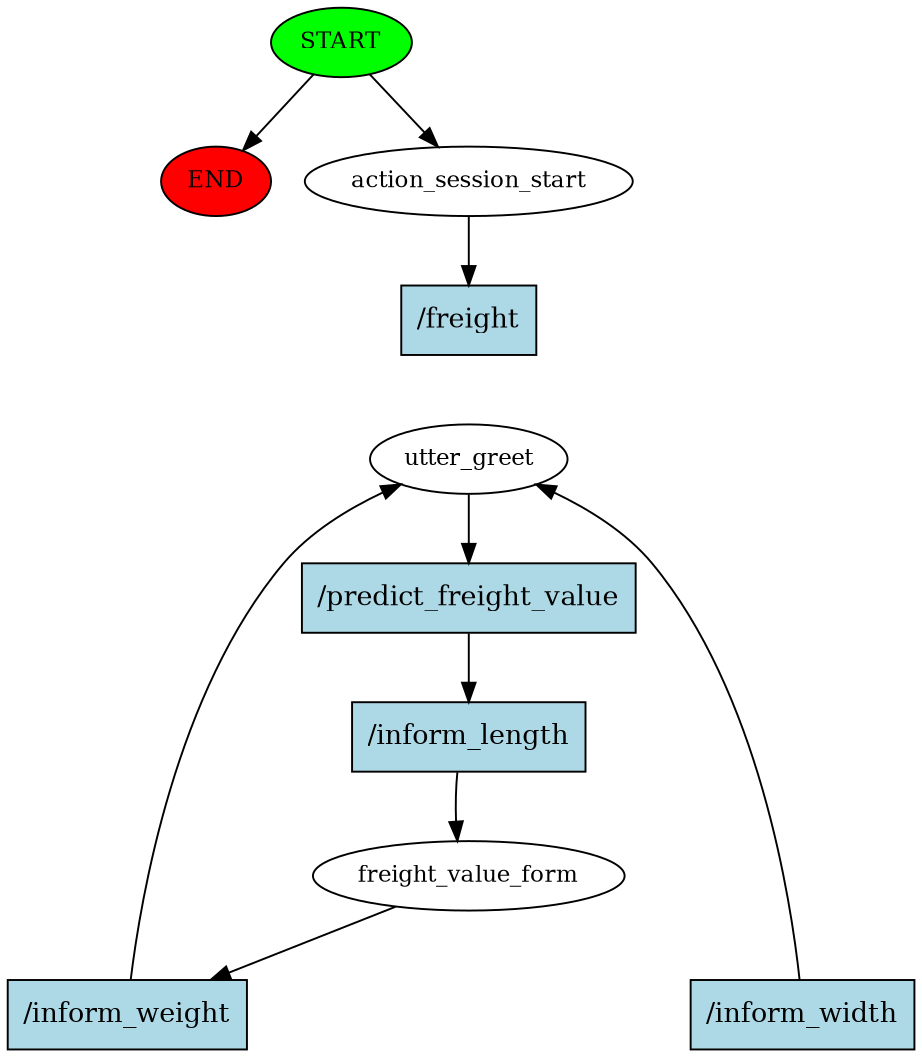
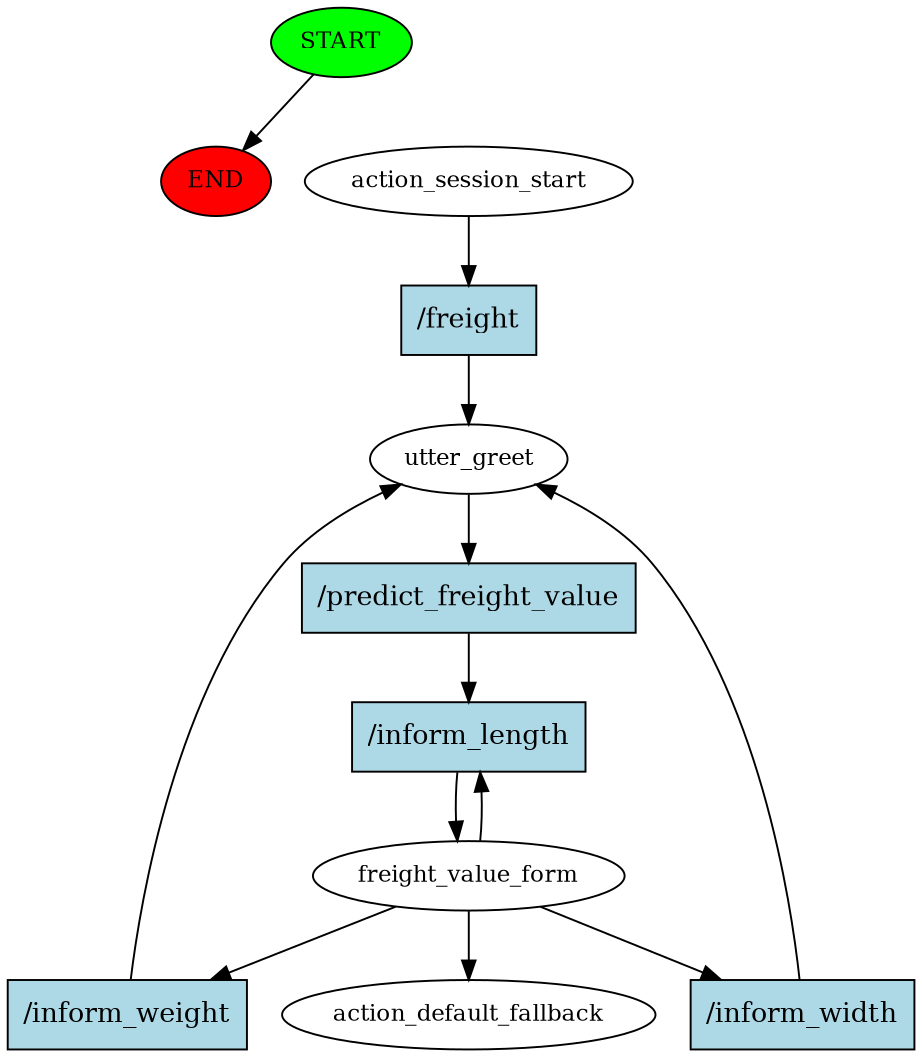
edge "START" -> "action_session_start": removed
edge "/freight" -> "utter_greet": added
edge "freight_value_form" -> "/inform_length": added
edge "freight_value_form" -> "/inform_width": added
node "action_default_fallback": added
